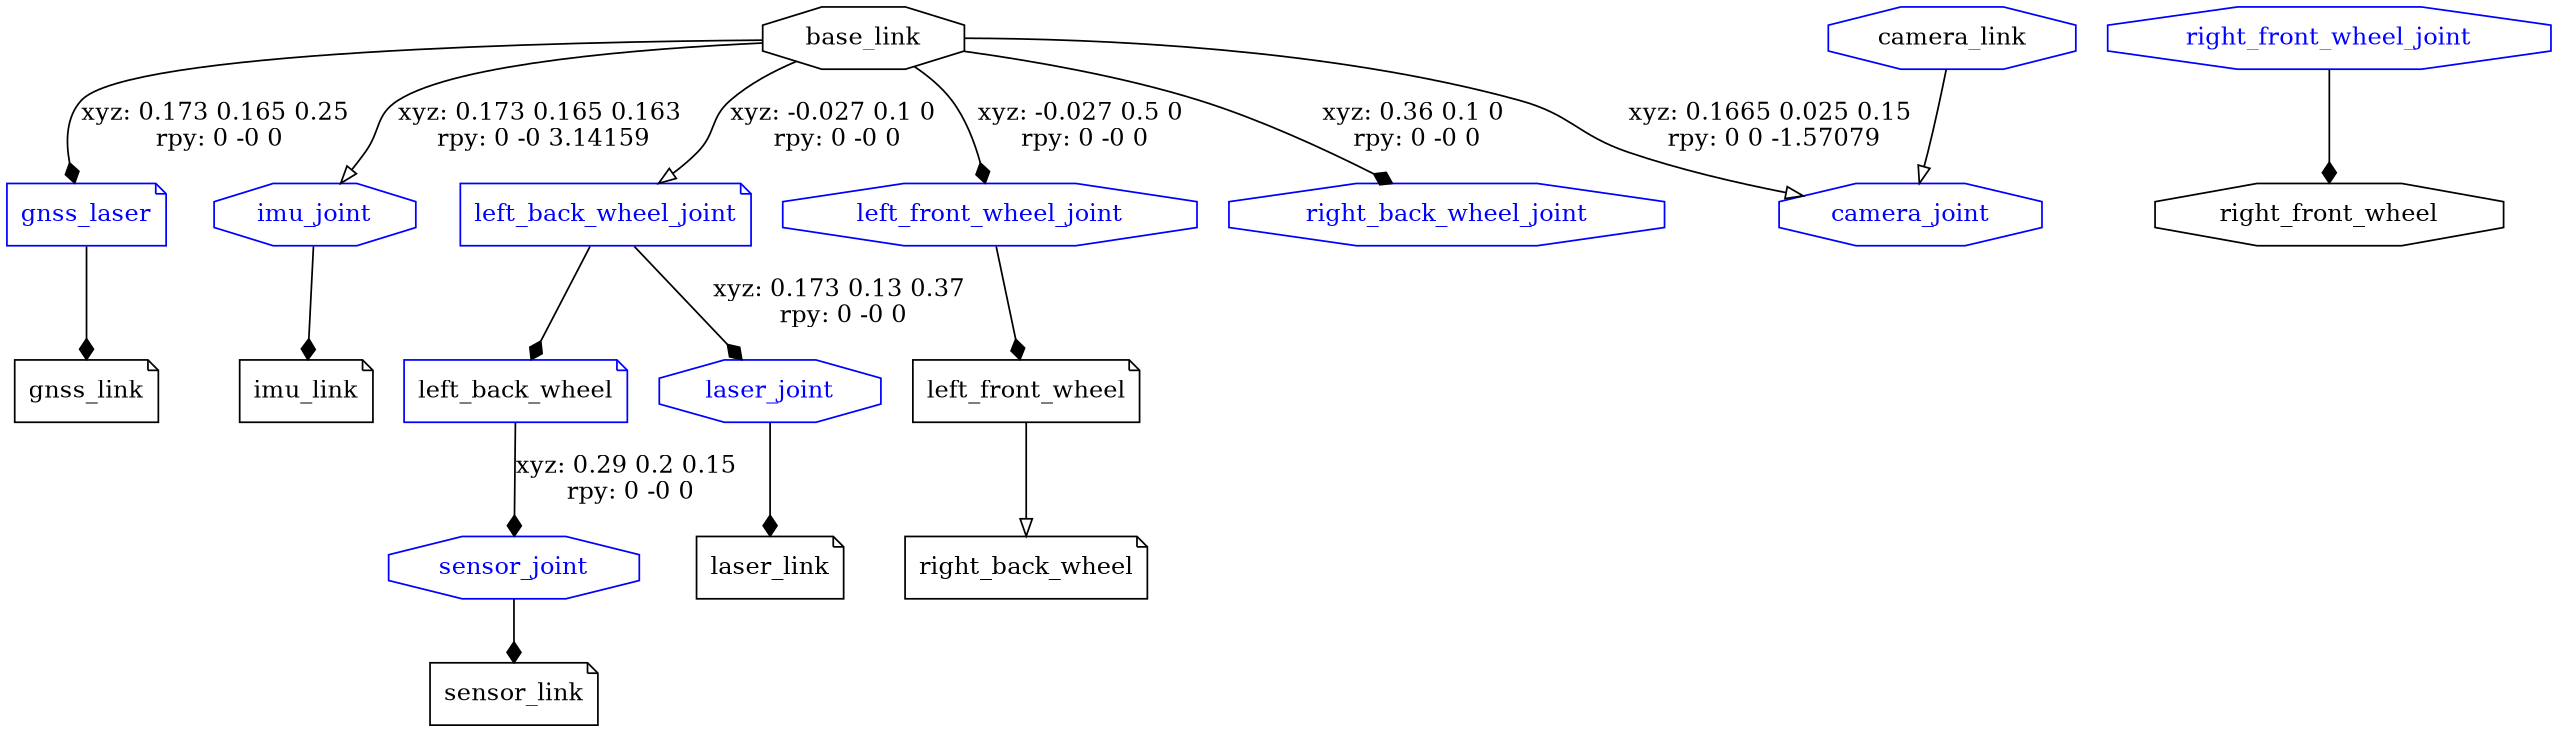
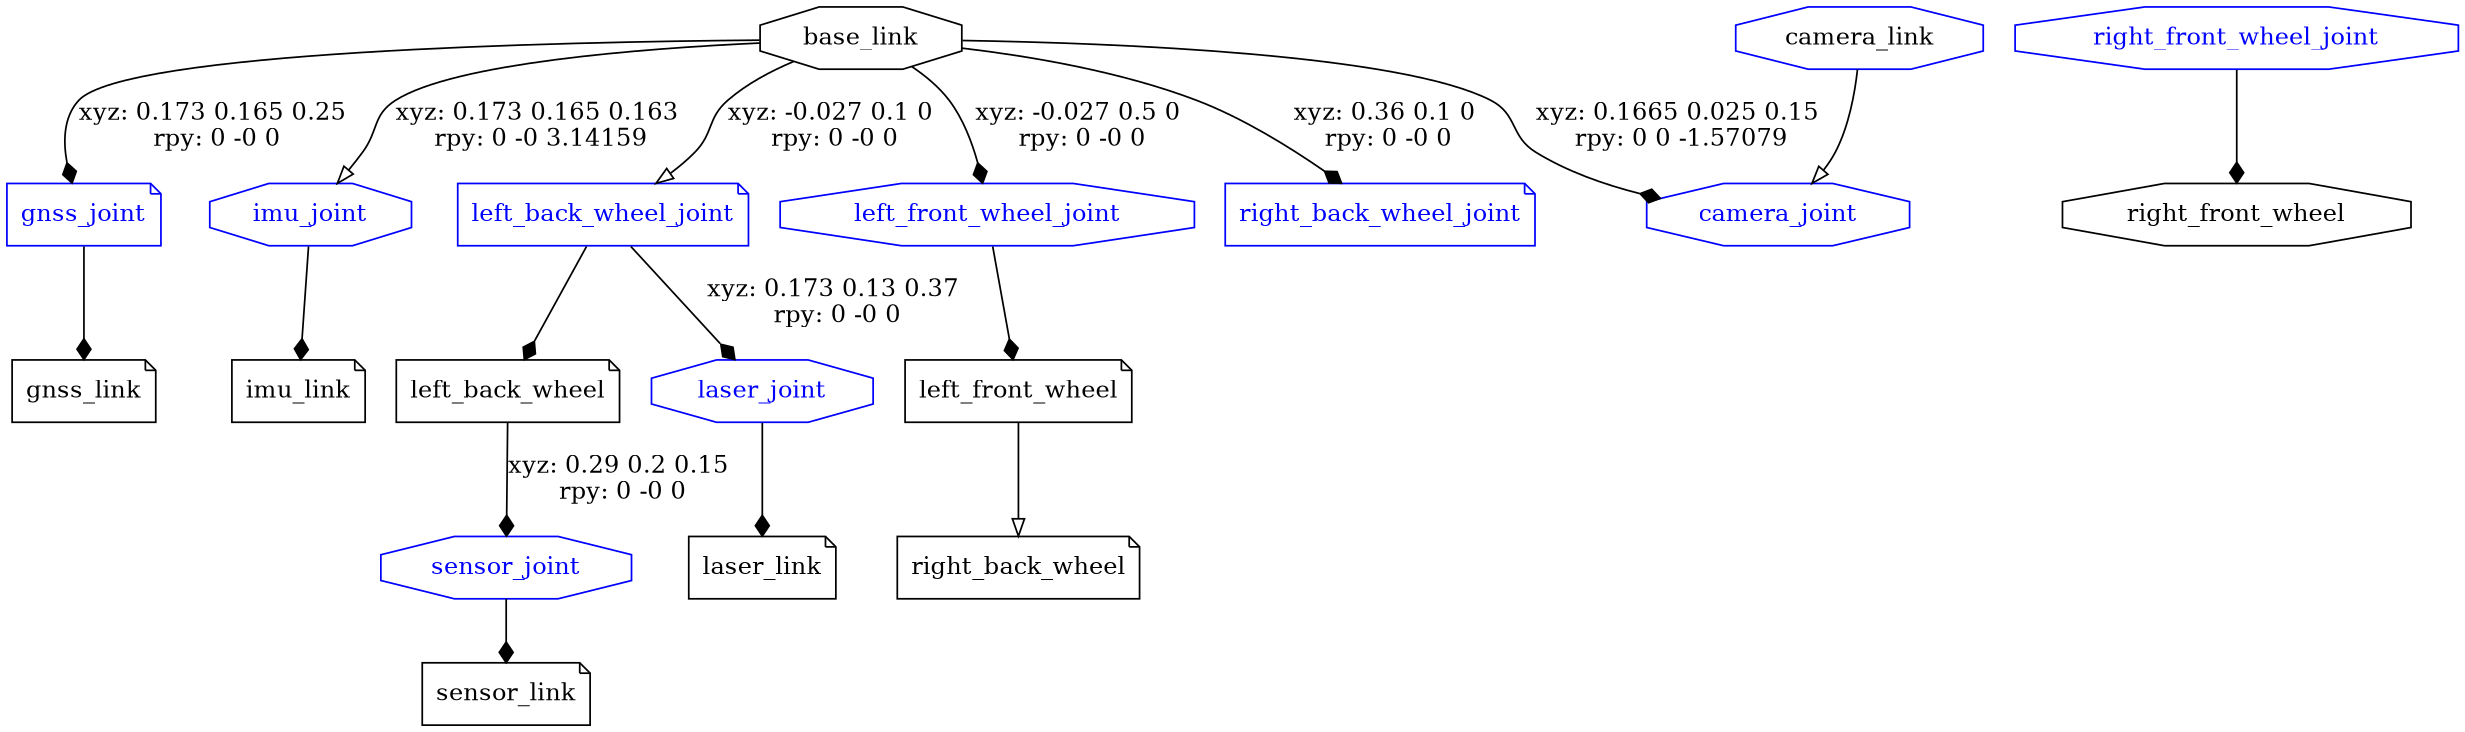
edge "base_link" -> "camera_joint": arrowhead onormal -> diamond
node "gnss_laser": label "gnss_laser" -> "gnss_joint"
node "right_back_wheel_joint": shape octagon -> note
node "left_back_wheel": color blue -> black
